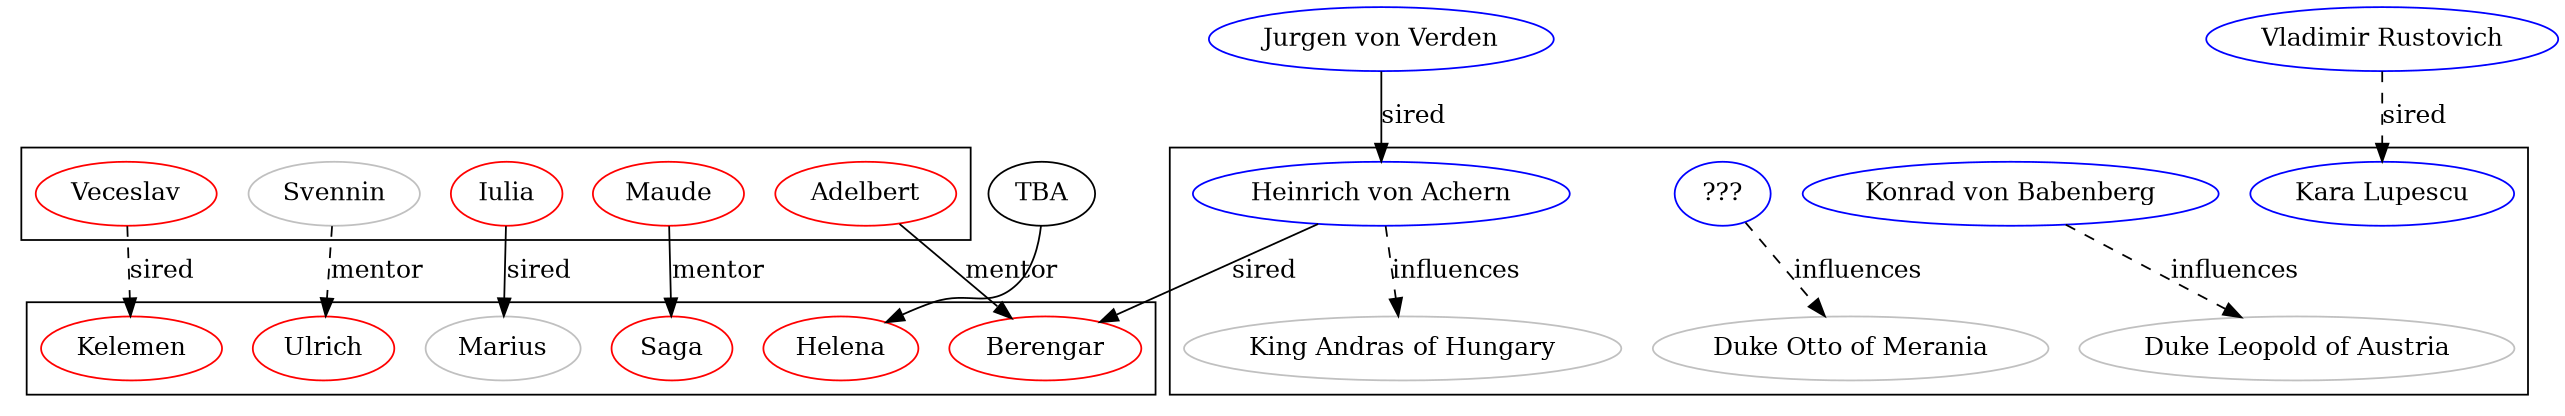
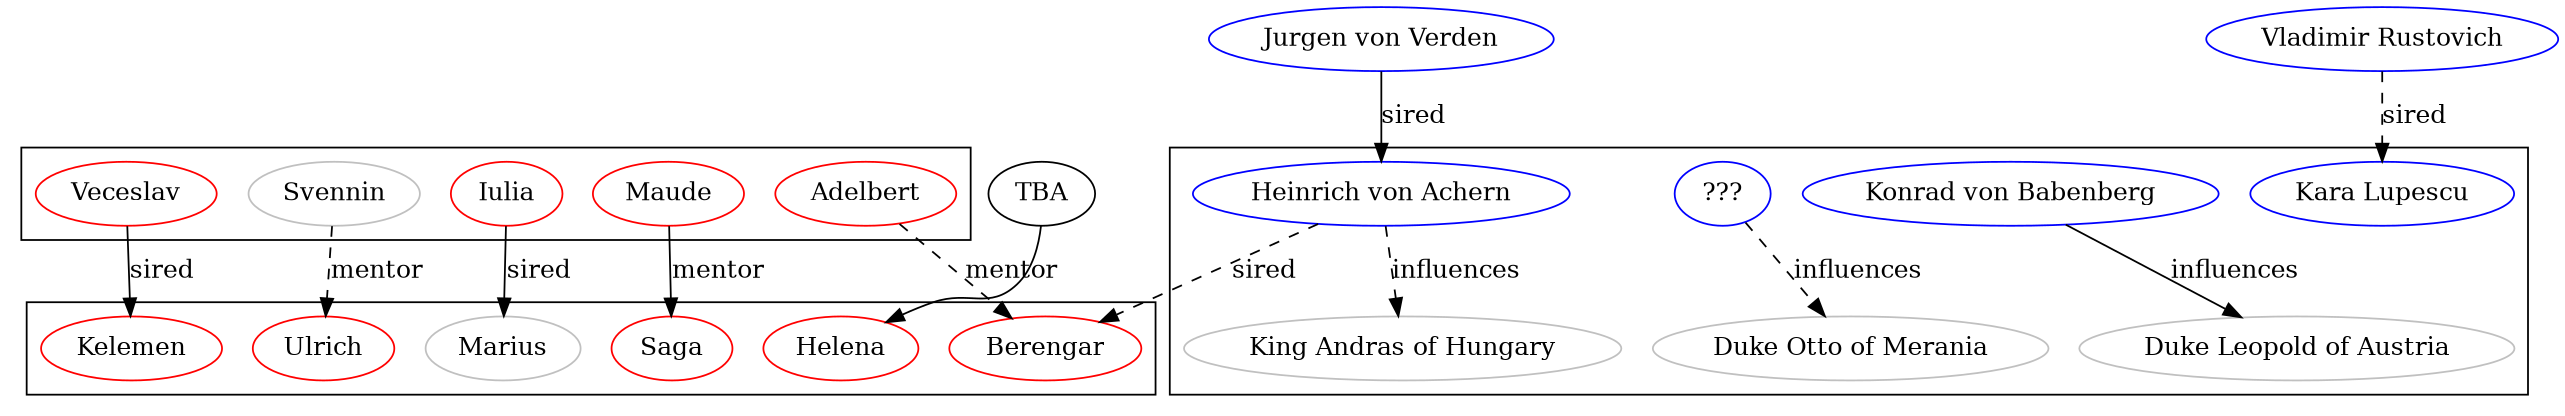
edge "Veceslav" -> "Kelemen": style dashed -> solid
edge "Adelbert" -> "Berengar": style solid -> dashed
edge "Konrad von Babenberg" -> "Duke Leopold of Austria": style dashed -> solid
edge "Heinrich von Achern" -> "Berengar": style solid -> dashed
